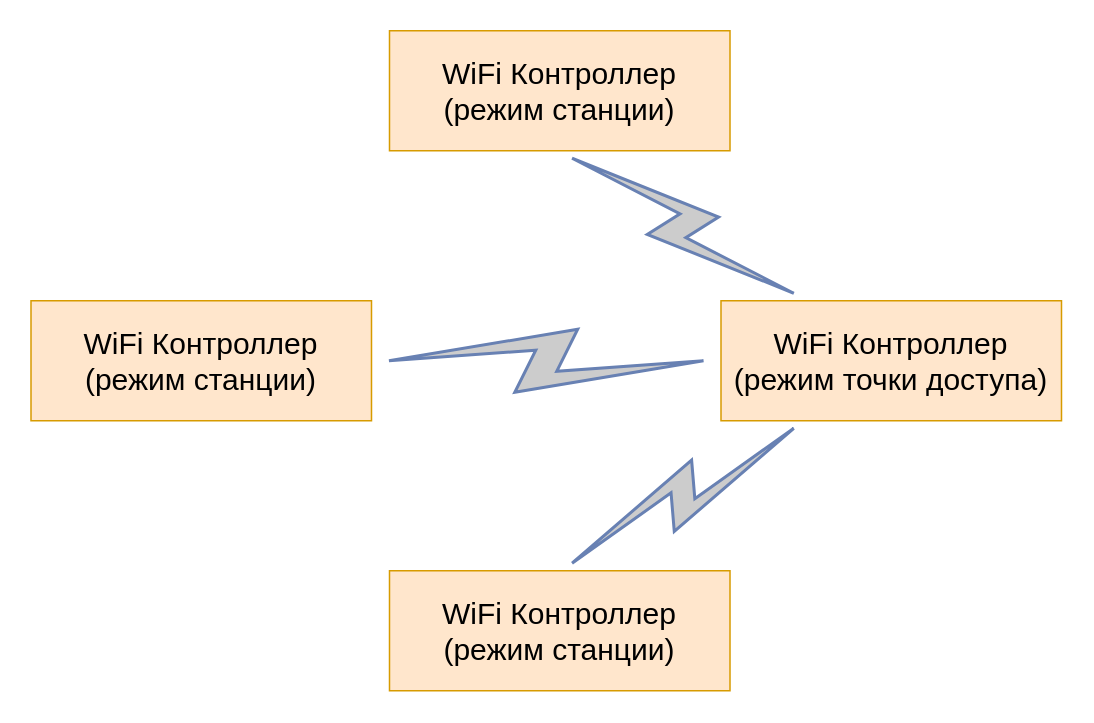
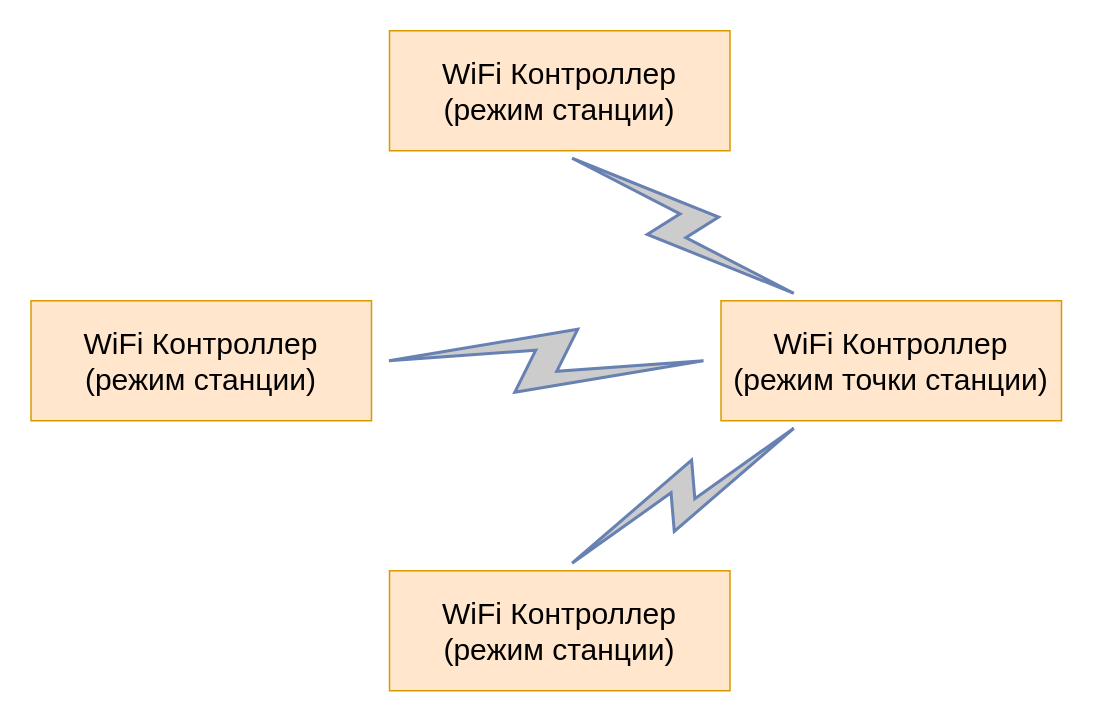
node "WiFi Контроллер (режим точки доступа)": label "WiFi Контроллер (режим точки доступа)" -> "WiFi Контроллер (режим точки станции)"
